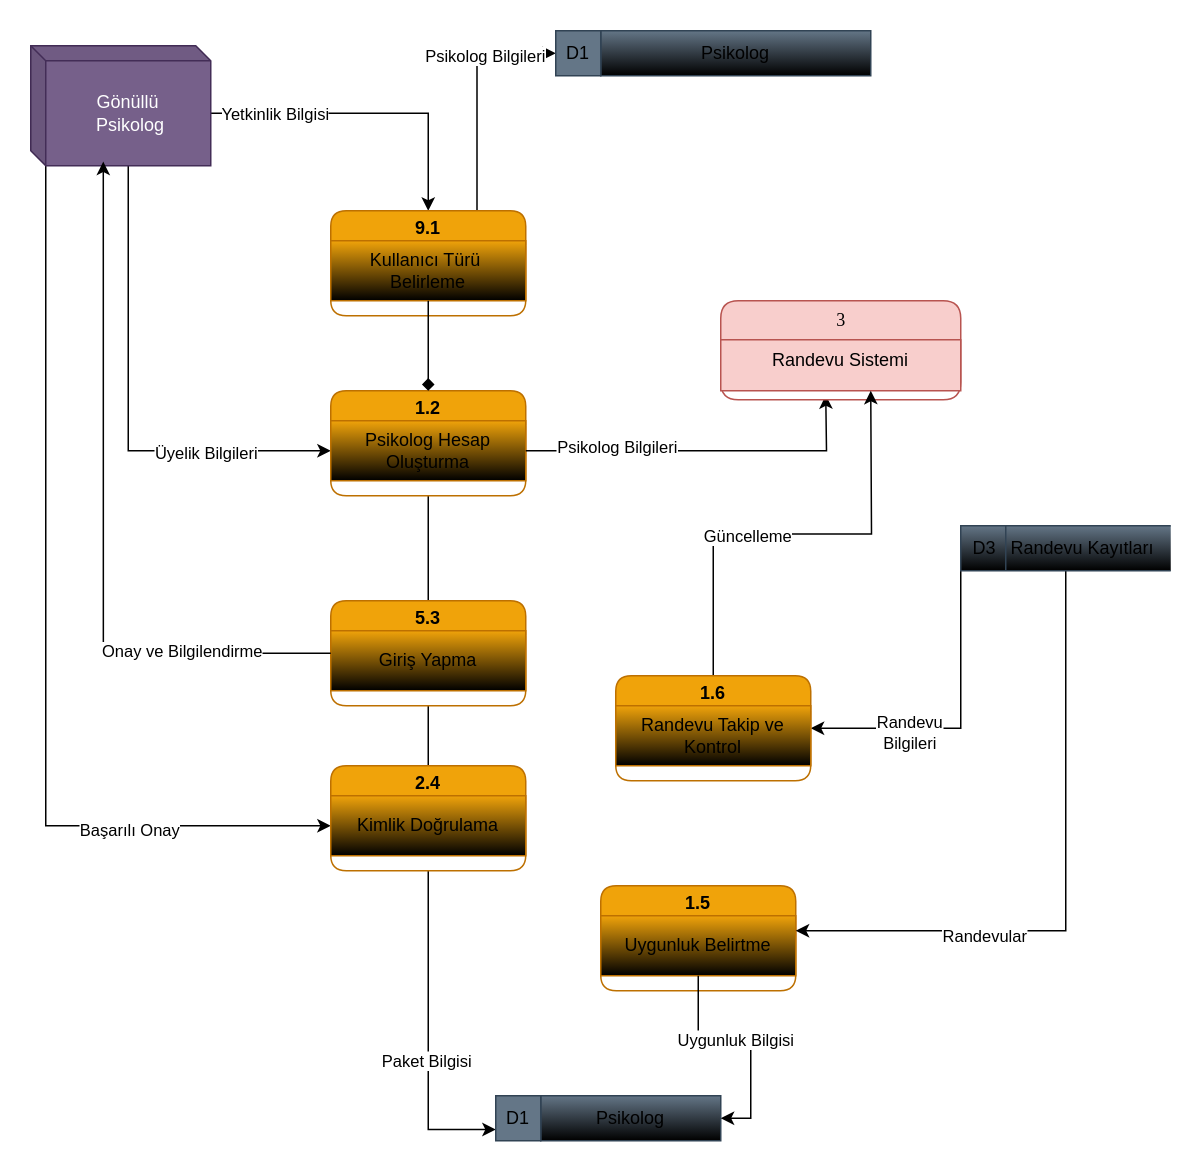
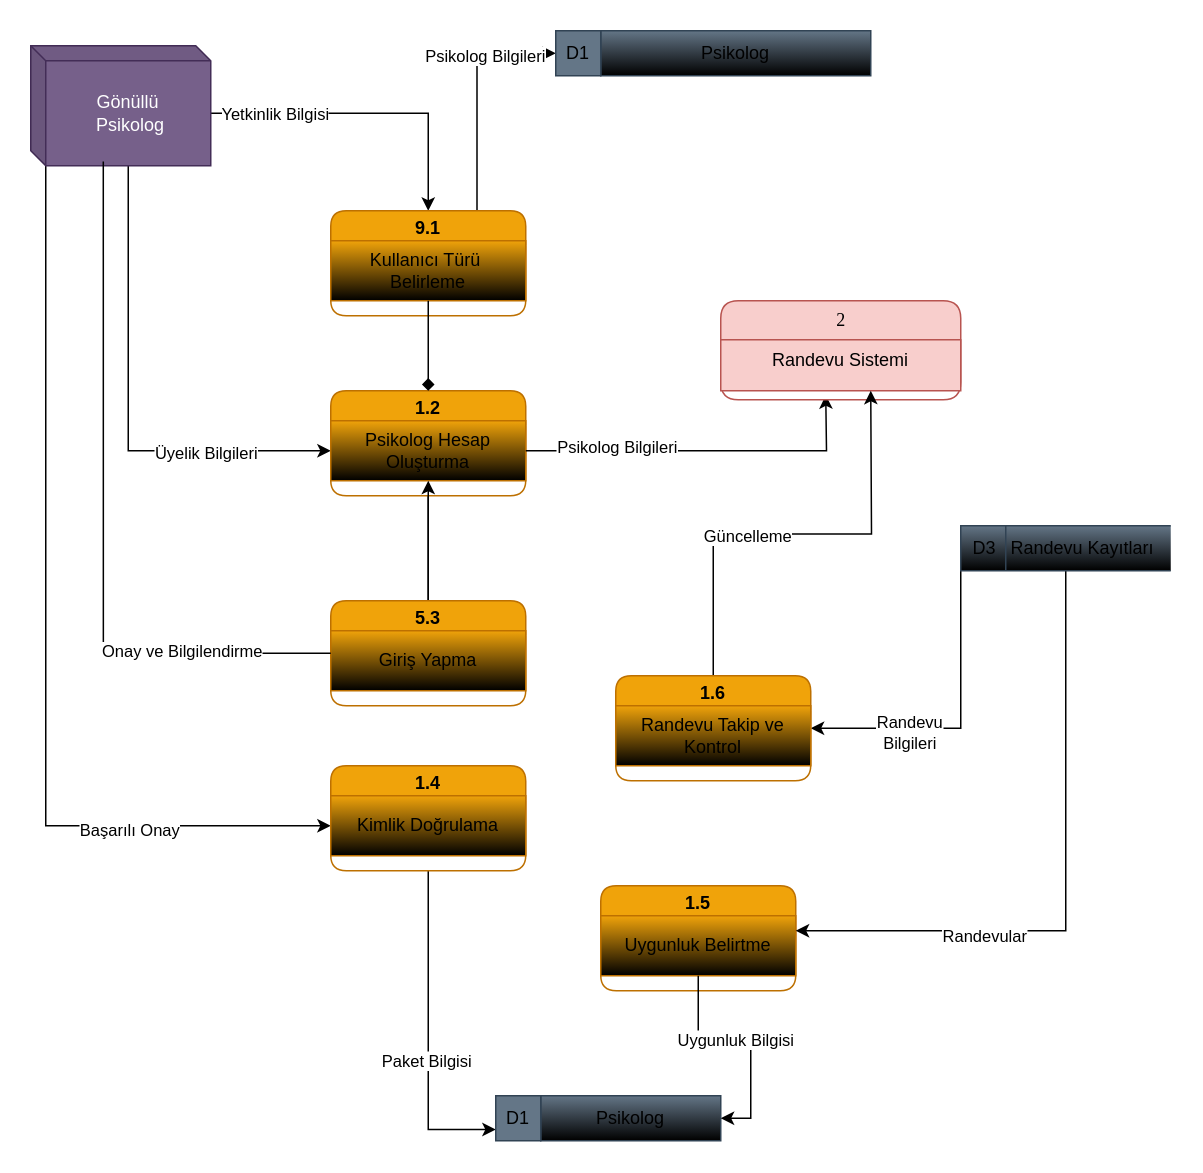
edge "5.3" -> "Gönüllü Psikolog": arrowhead classic -> none
node "3": label "3" -> "2"
edge "5.3" -> "Kimlik Doğrulama": now "5.3" -> "Psikolog Hesap Oluşturma"
node "2.4": label "2.4" -> "1.4"
